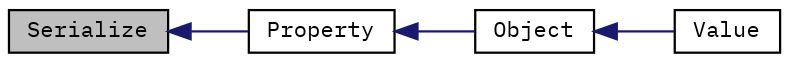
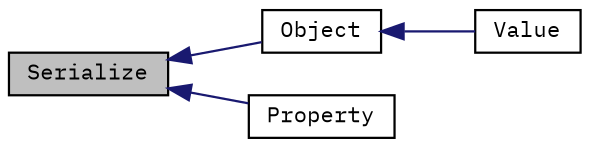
edge "Object" -> "Property": now "Object" -> "Serialize"
